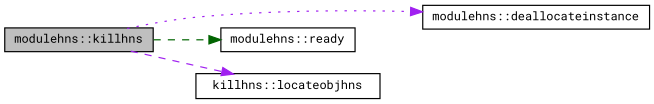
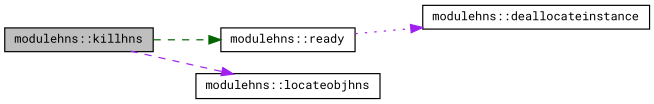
edge "modulehns::killhns" -> "modulehns::deallocateinstance": now "modulehns::ready" -> "modulehns::deallocateinstance"
node "killhns::locateobjhns": label "killhns::locateobjhns" -> "modulehns::locateobjhns"
